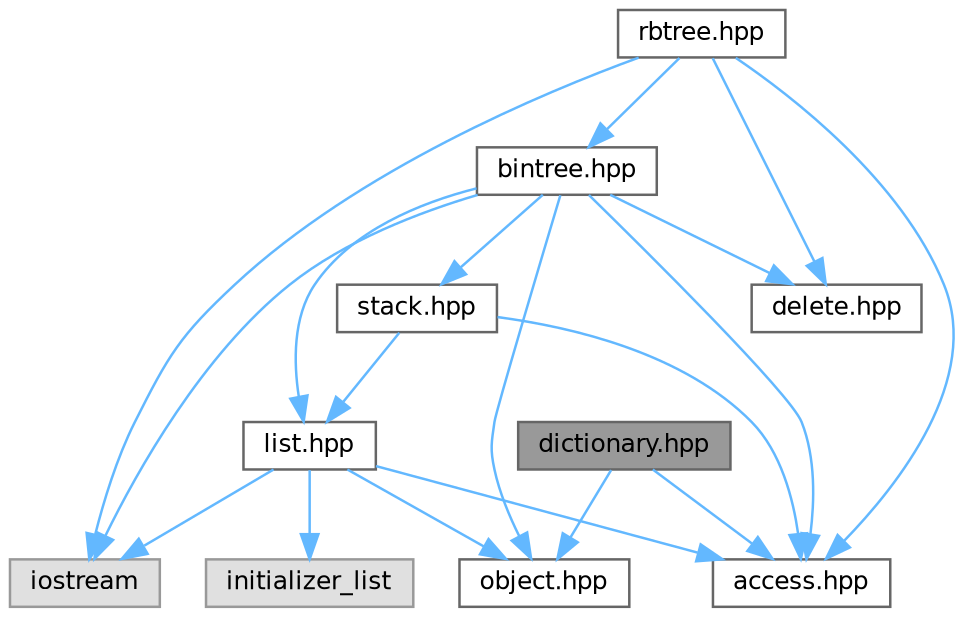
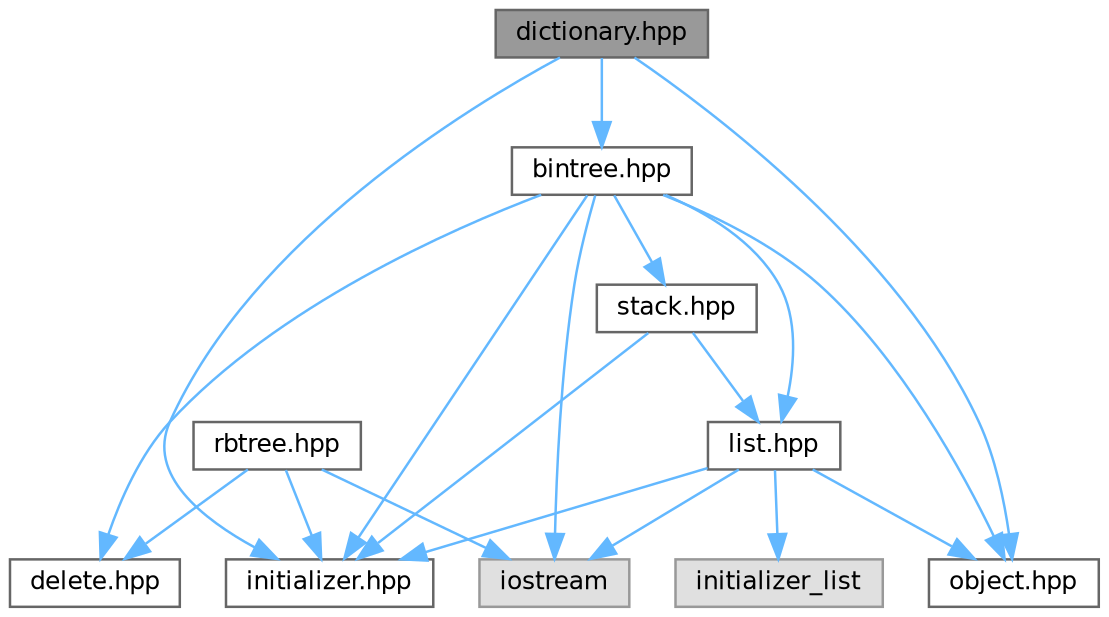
edge "rbtree.hpp" -> "bintree.hpp": now "dictionary.hpp" -> "bintree.hpp"
node "access.hpp": label "access.hpp" -> "initializer.hpp"
